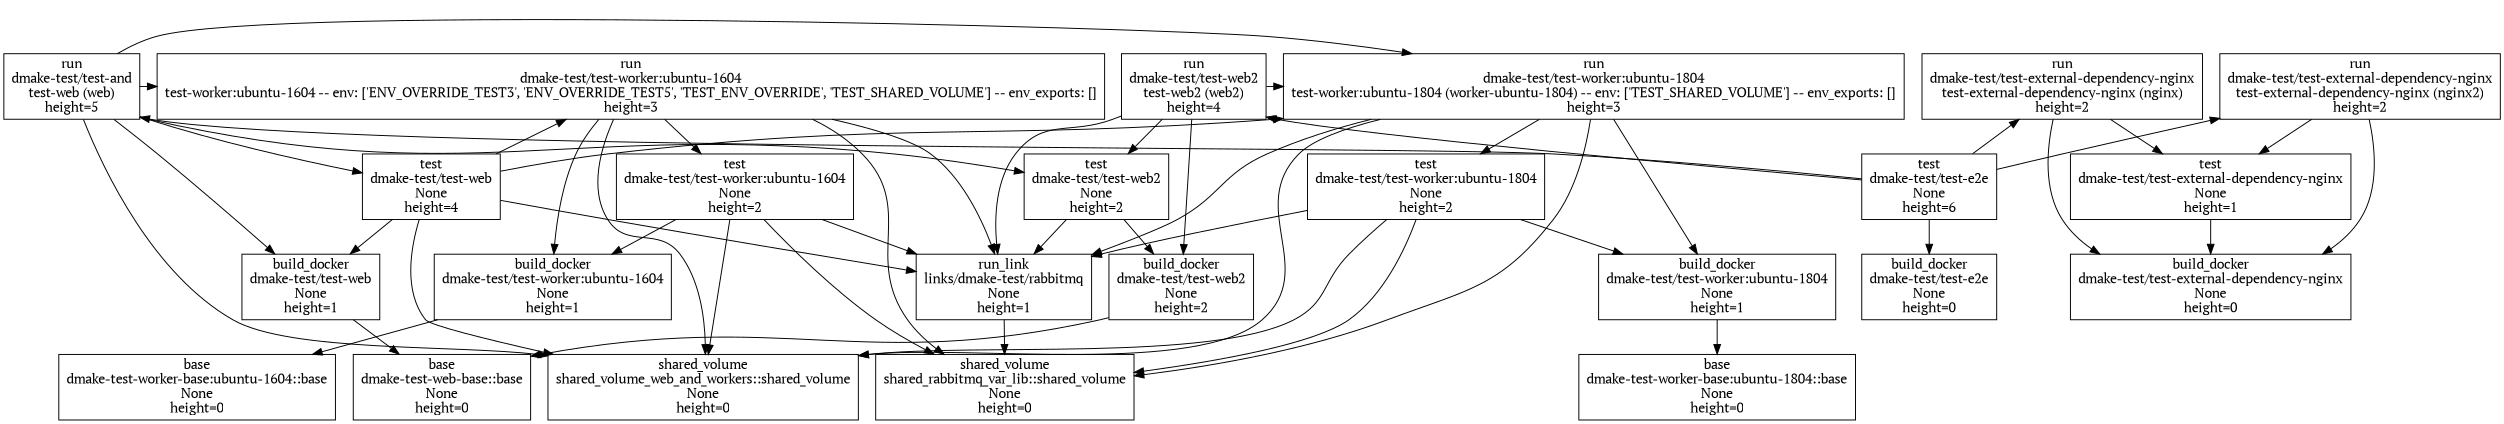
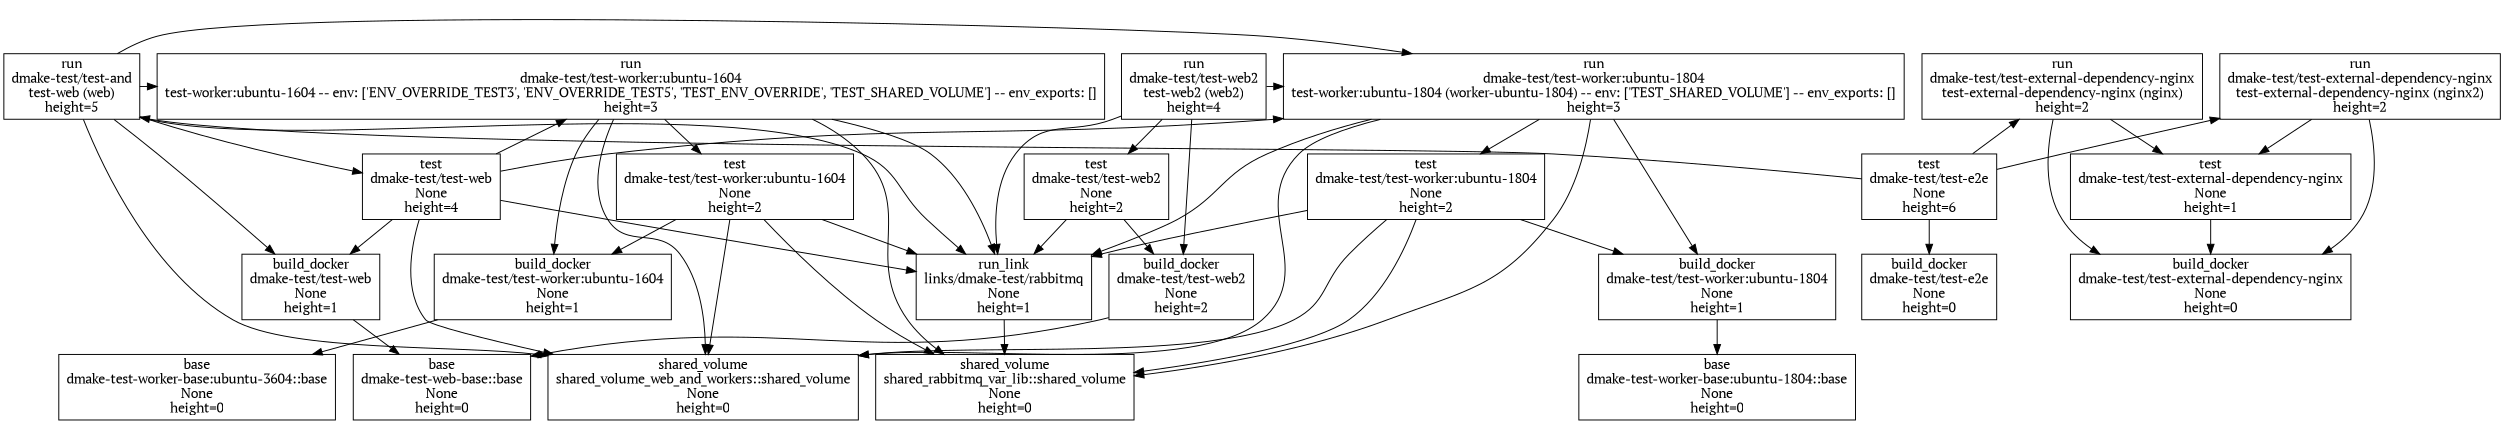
edge "test dmake-test/test-e2e None height=6" -> "run dmake-test/test-web2 test-web2 (web2) height=4": removed
edge "run dmake-test/test-and test-web (web) height=5" -> "test dmake-test/test-web2 None height=2": now "run dmake-test/test-and test-web (web) height=5" -> "run_link links/dmake-test/rabbitmq None height=1"
node "base dmake-test-worker-base:ubuntu-1604::base None height=0": label "base dmake-test-worker-base:ubuntu-1604::base None height=0" -> "base dmake-test-worker-base:ubuntu-3604::base None height=0"
